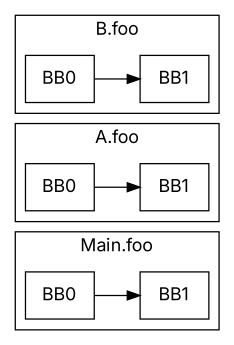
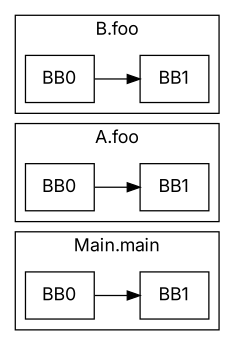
cluster "Main.foo": label "Main.foo" -> "Main.main"
